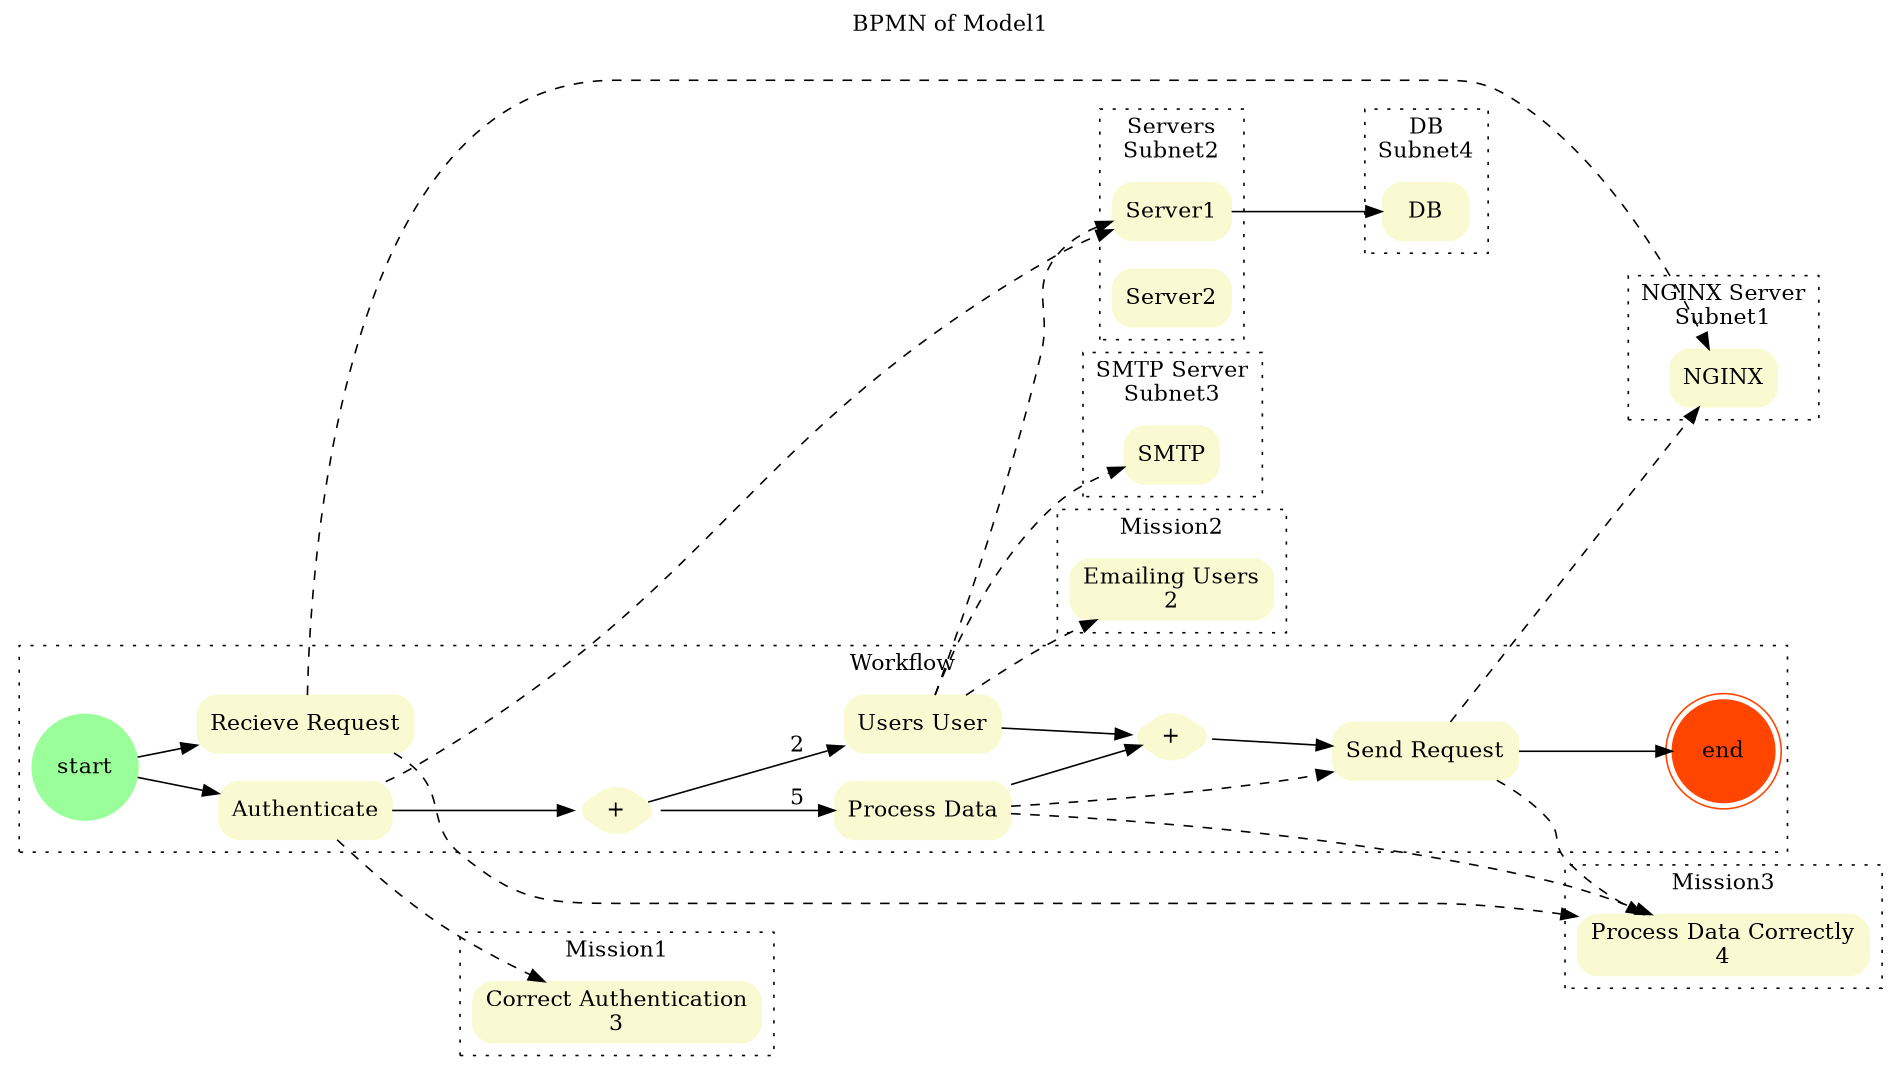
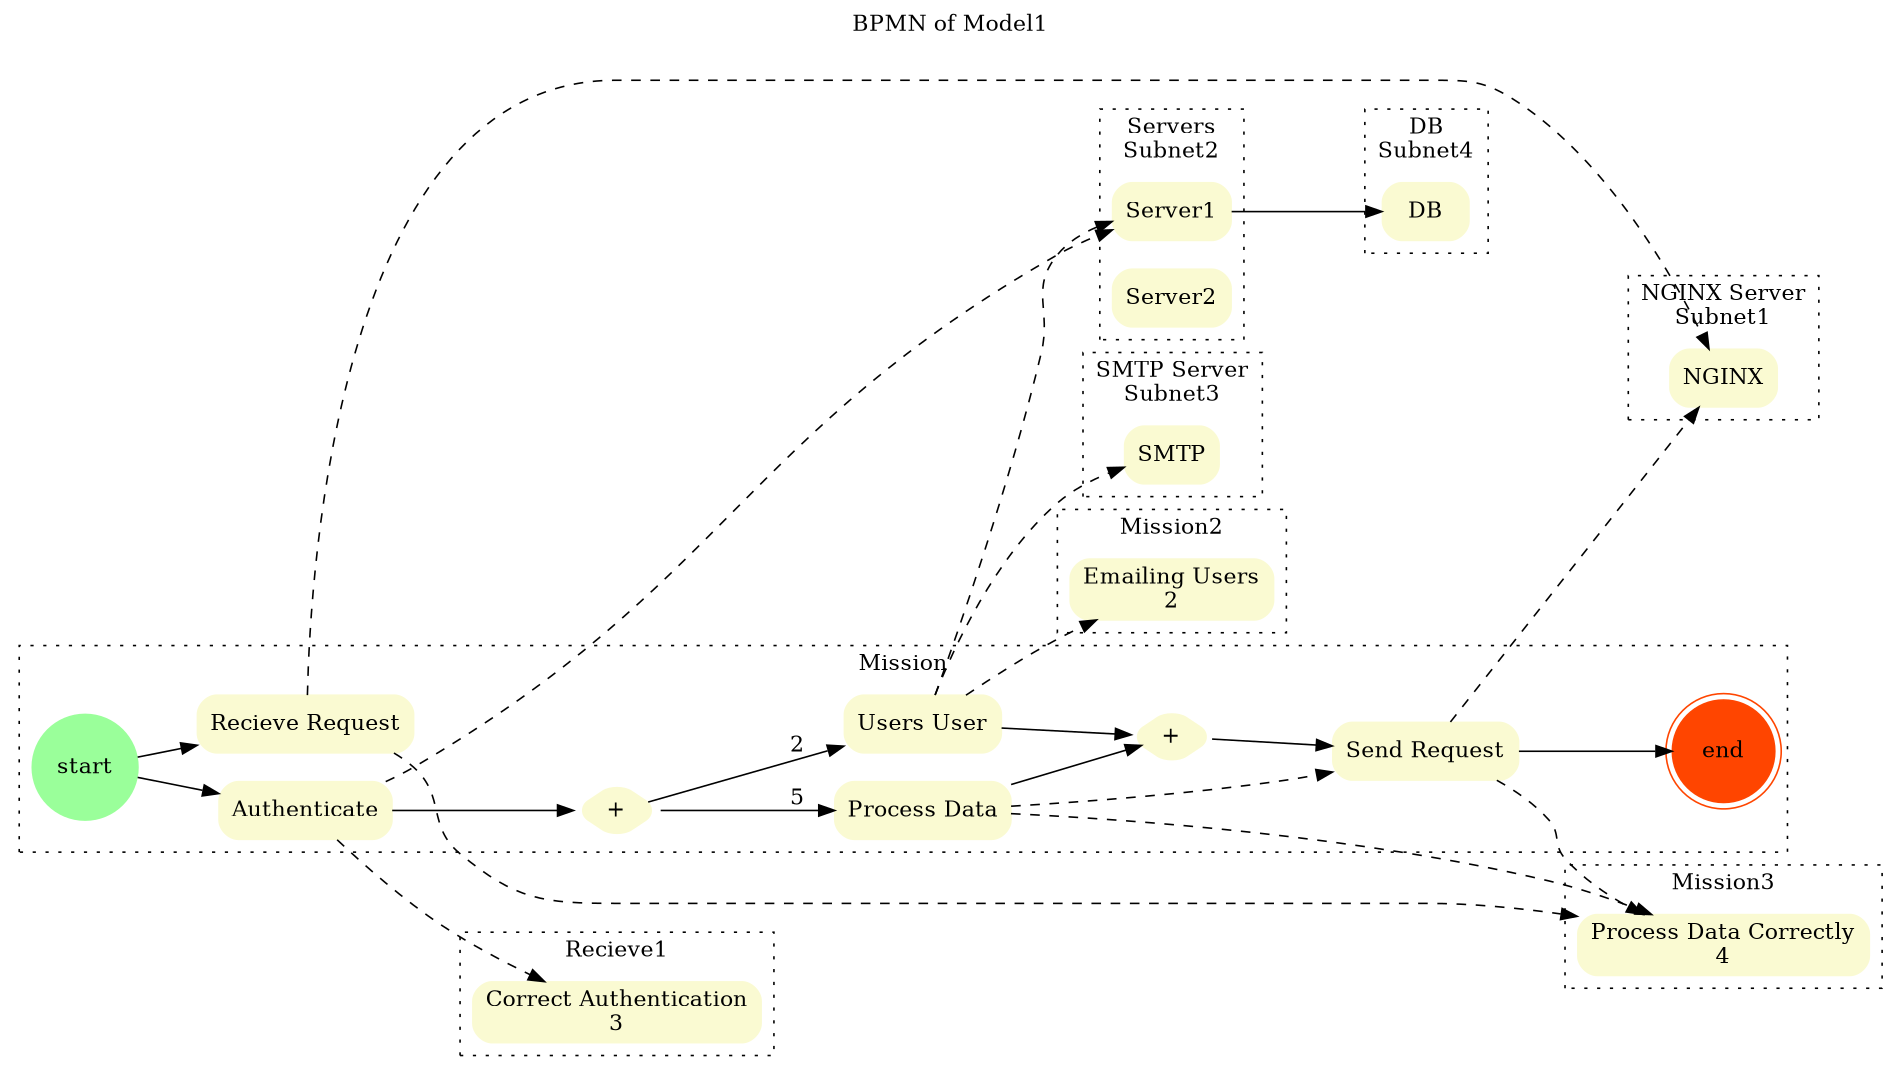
cluster "Workflow": label "Workflow" -> "Mission"
cluster "Mission1": label "Mission1" -> "Recieve1"
